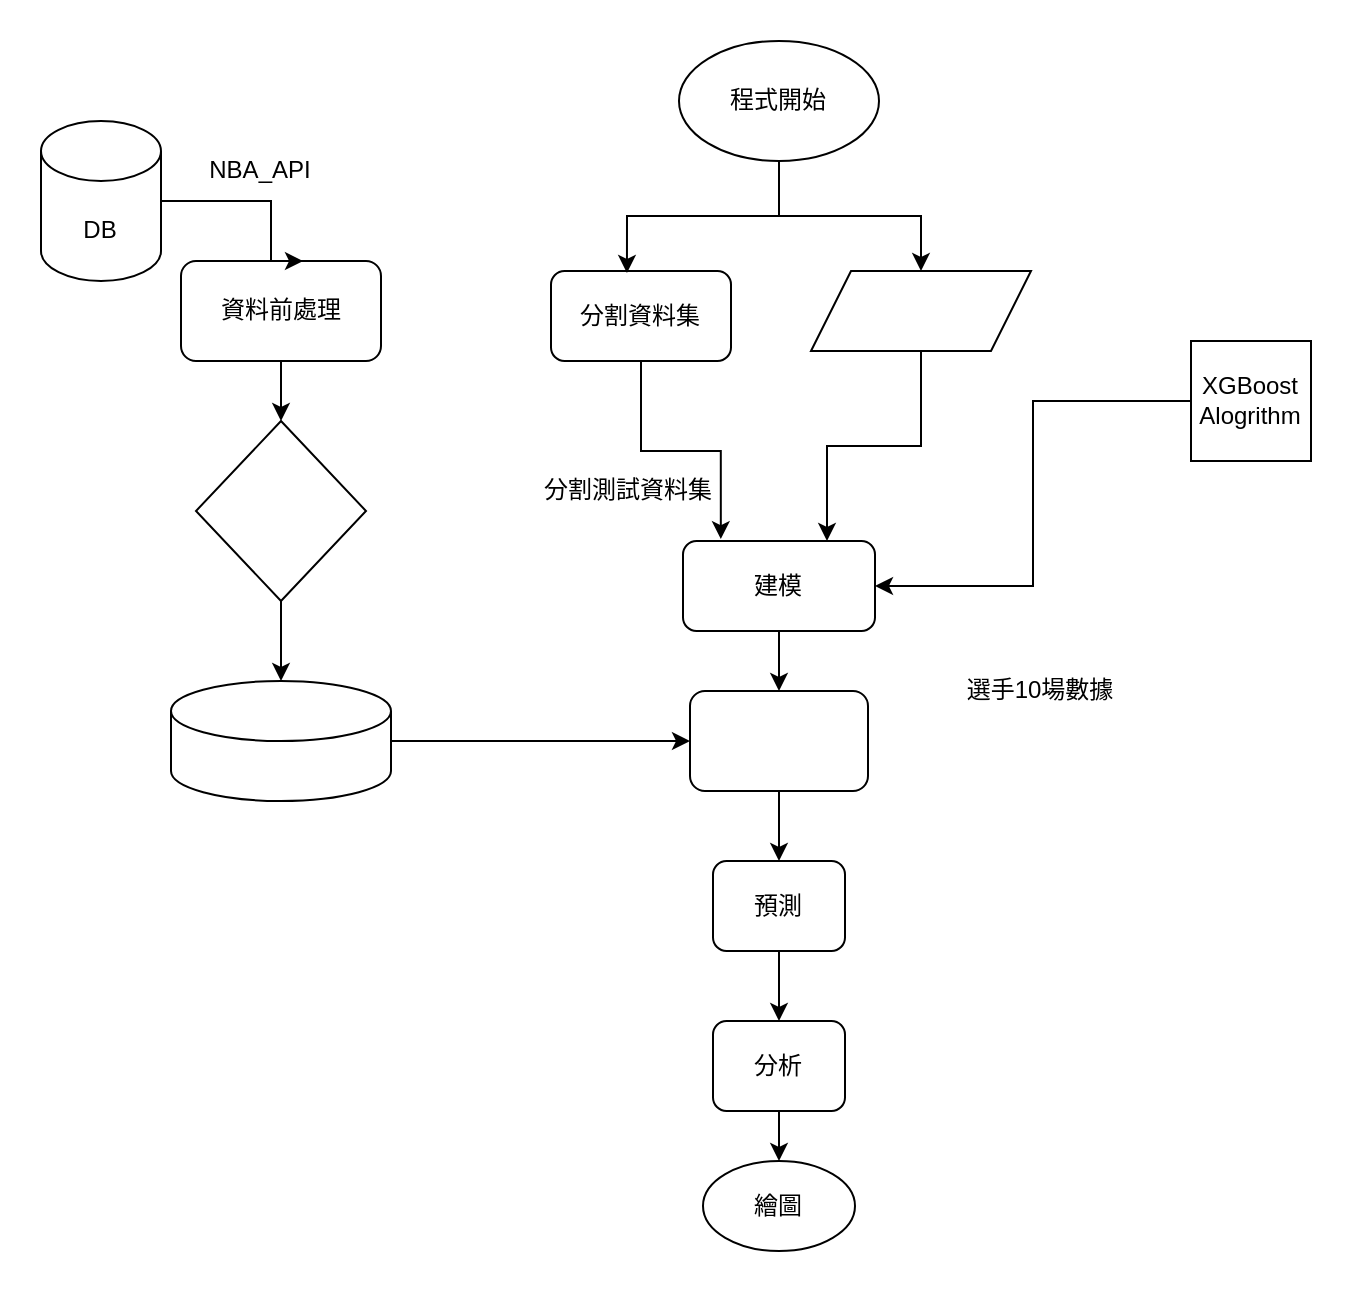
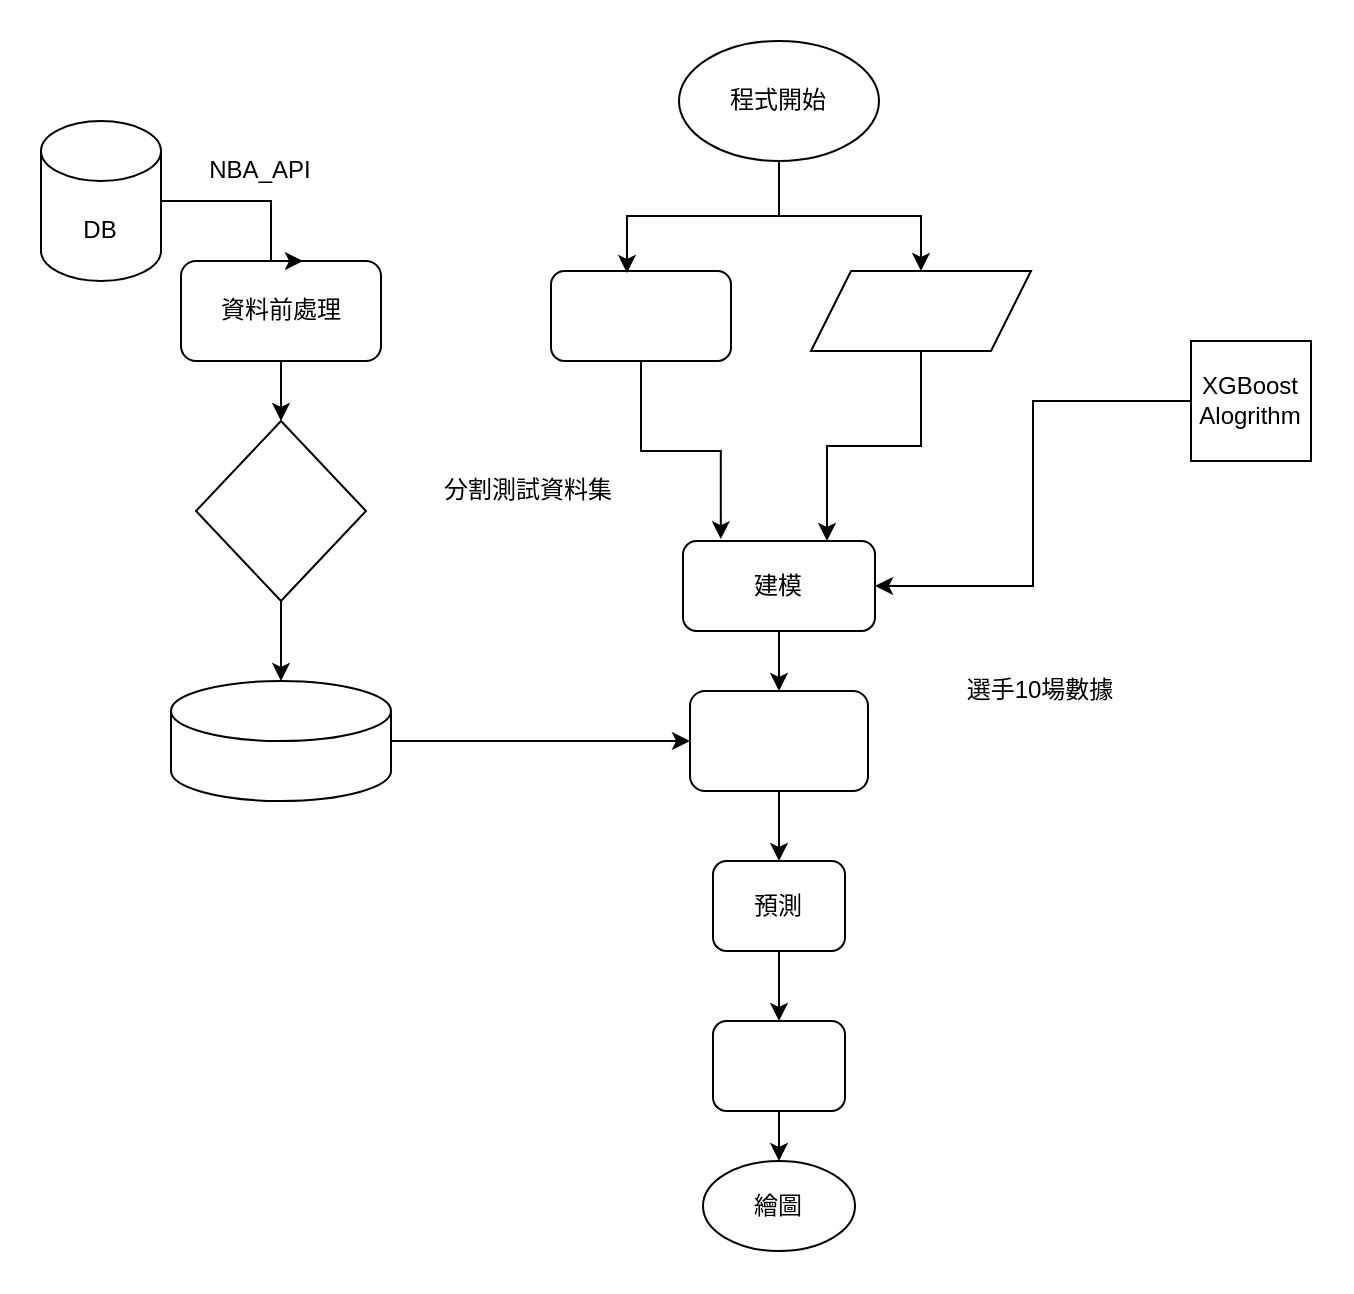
node "分割資料集": removed
node "分割測試資料集": moved (629, 491) -> (529, 491)
node "分析": removed
